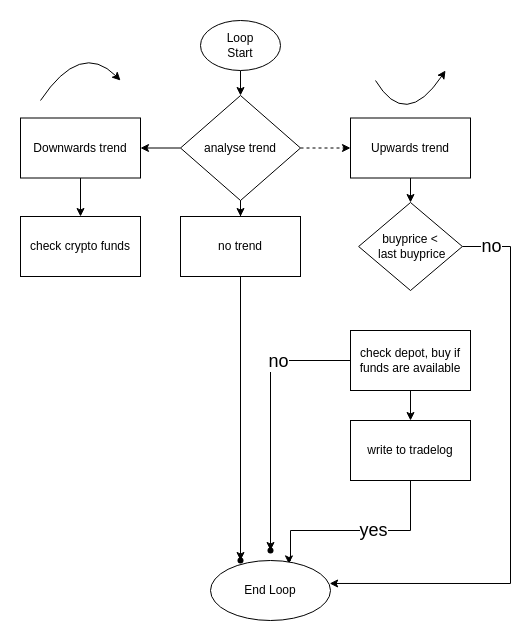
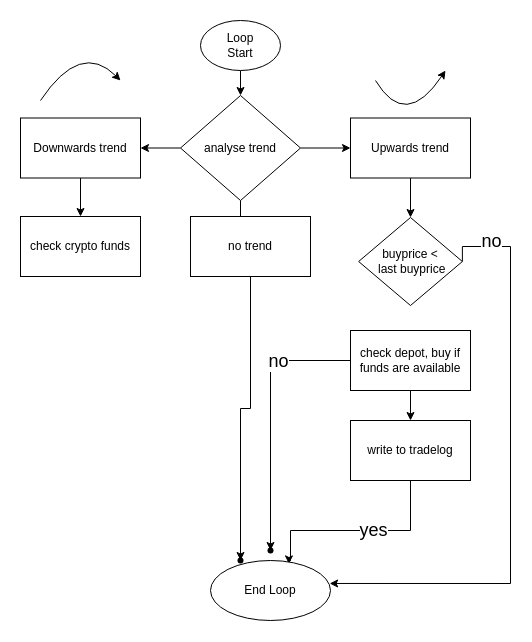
edge "analyse trend" -> "Upwards trend": style dashed -> solid
node "no trend": moved (241, 247) -> (251, 247)
node "buyprice < last buyprice": moved (411, 247) -> (411, 262)
